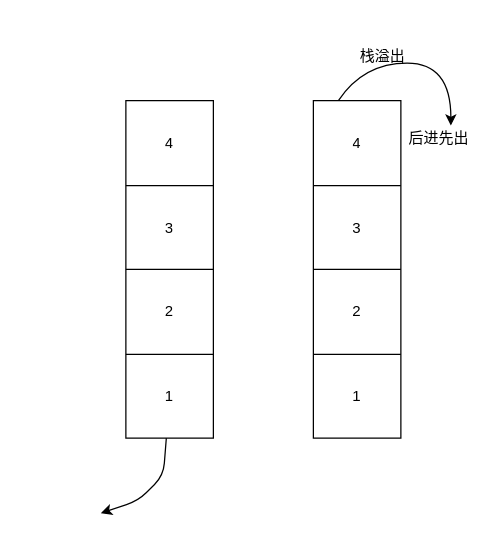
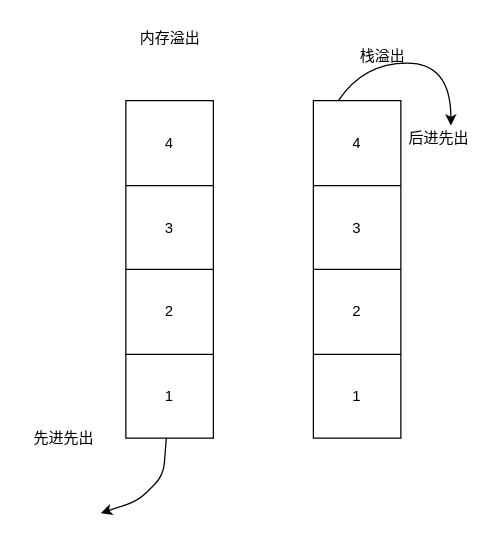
node "内存溢出": added
node "先进先出": added
